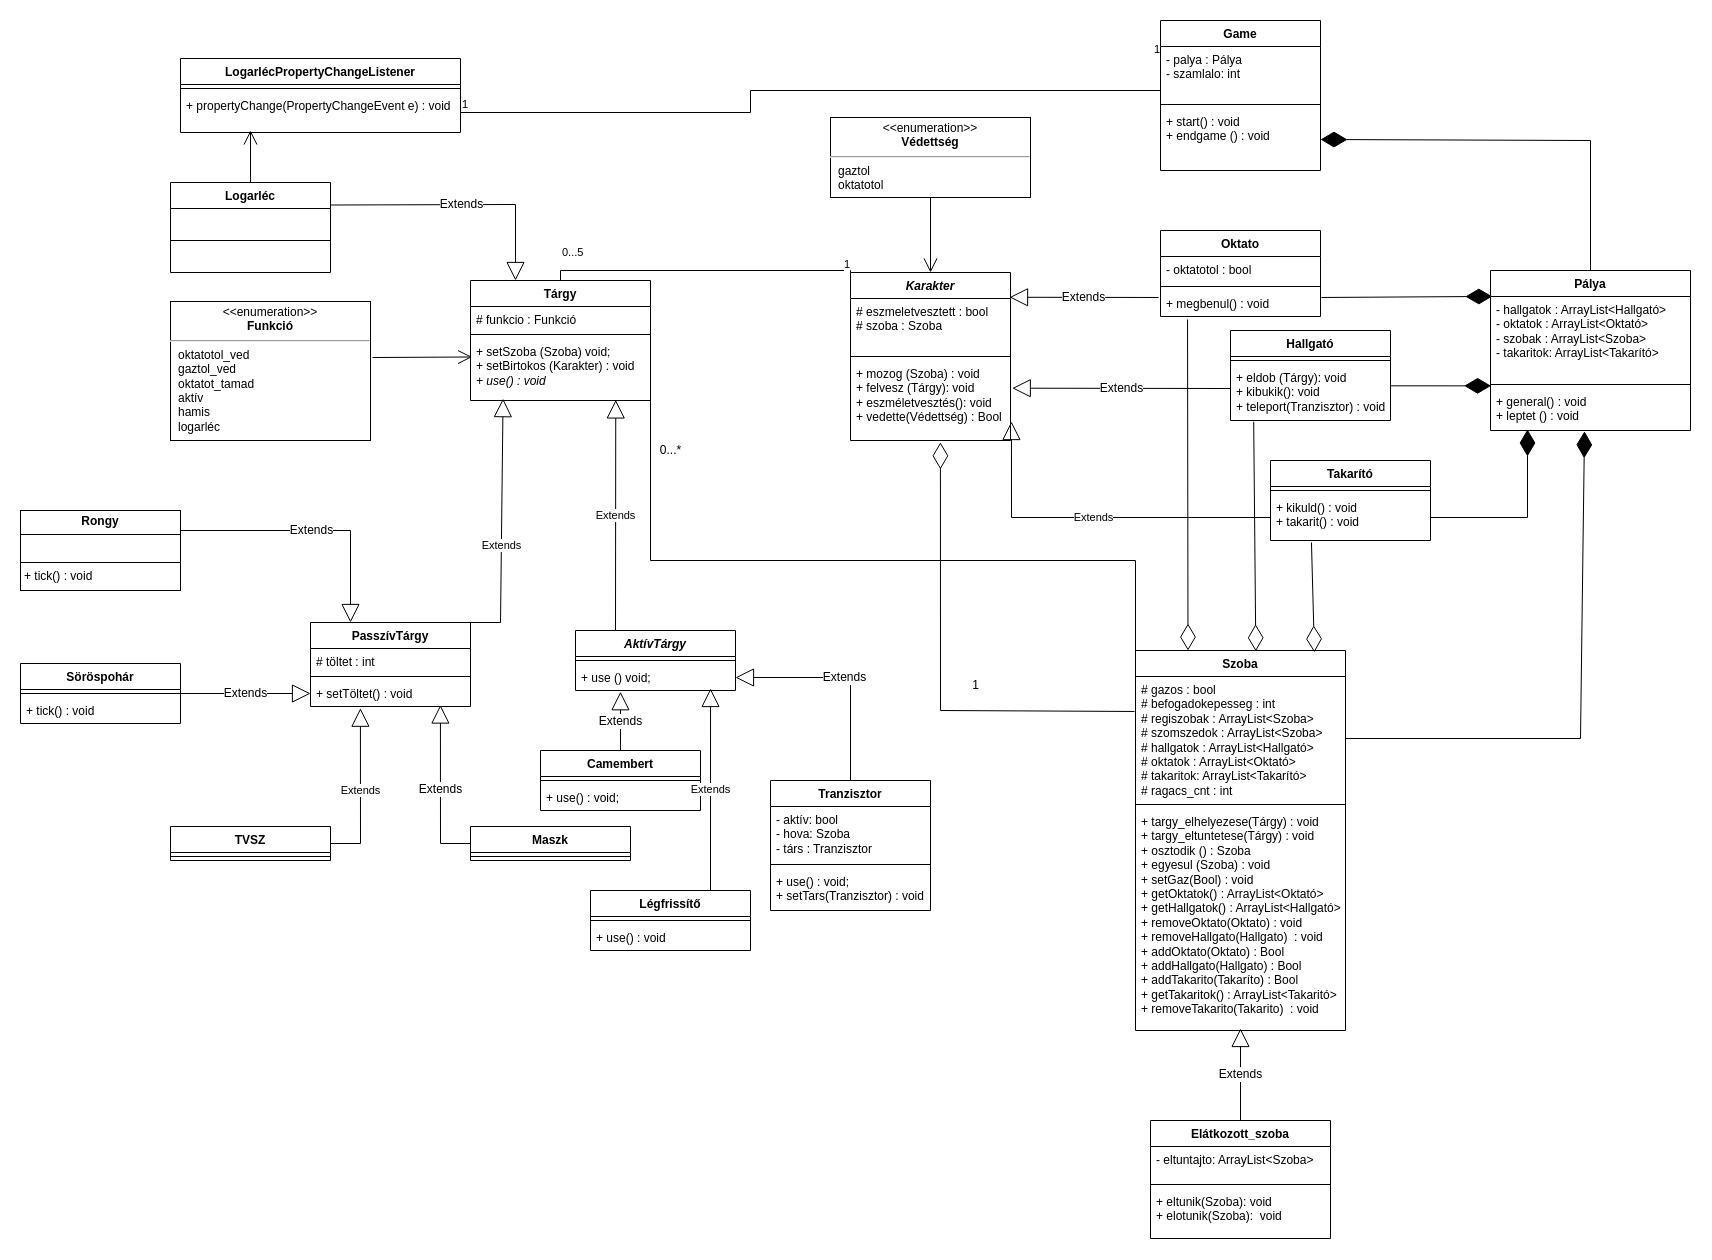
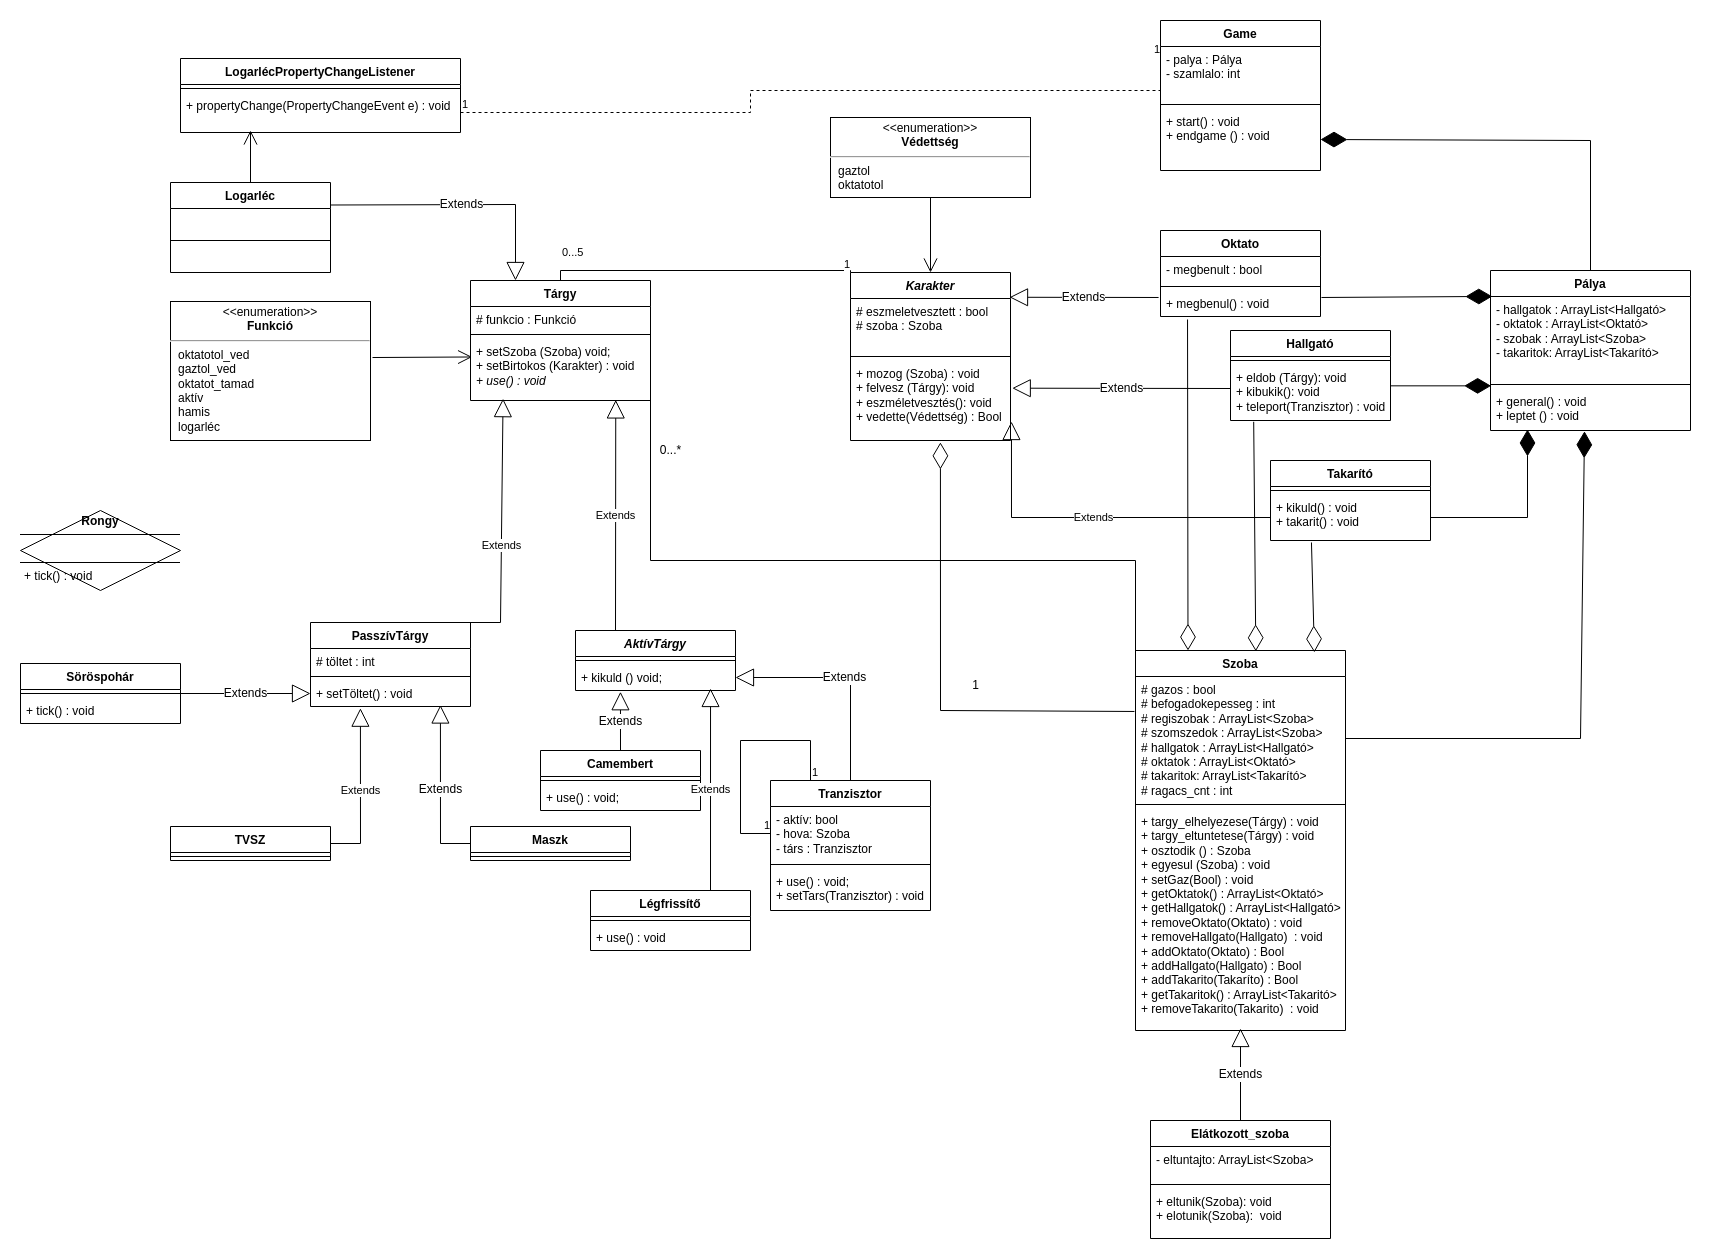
edge "- palya : Pálya - szamlalo: int" -- "+ propertyChange(PropertyChangeEvent e) : void": style solid -> dashed
node "- oktatotol : bool": label "- oktatotol : bool" -> "- megbenult : bool"
edge "Rongy + tick() : void" -> "PasszívTárgy": removed, label "Extends"
node "Rongy + tick() : void": shape rectangle -> diamond
node "+ use () void;": label "+ use () void;" -> "+ kikuld () void;"
edge "- aktív: bool - hova: Szoba - társ : Tranzisztor" -- "Tranzisztor": added, labels "1", "1"
